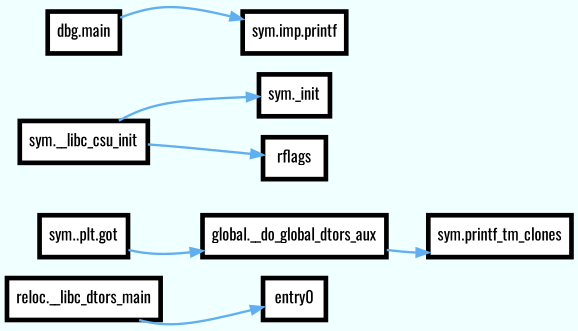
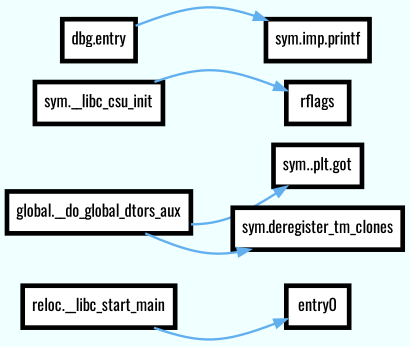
node "dbg.main": label "dbg.main" -> "dbg.entry"
node "sym._init": removed
node "sym.printf_tm_clones": label "sym.printf_tm_clones" -> "sym.deregister_tm_clones"
edge "sym..plt.got" -> "global.__do_global_dtors_aux": reversed
node "reloc.__libc_dtors_main": label "reloc.__libc_dtors_main" -> "reloc.__libc_start_main"
